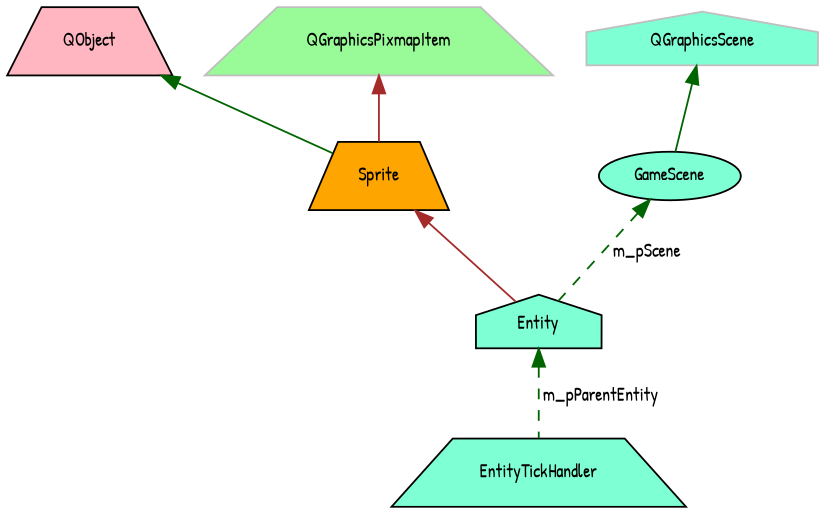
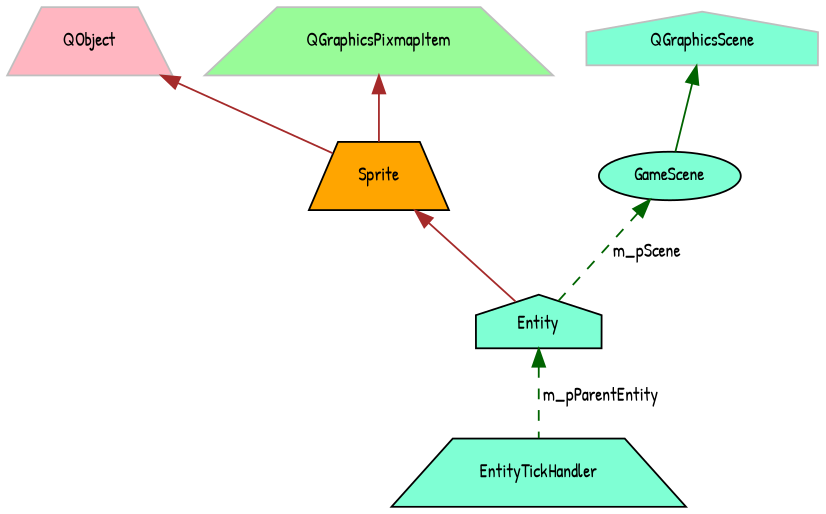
node "QObject": color black -> grey75
edge "Sprite" -> "QObject": color darkgreen -> brown
